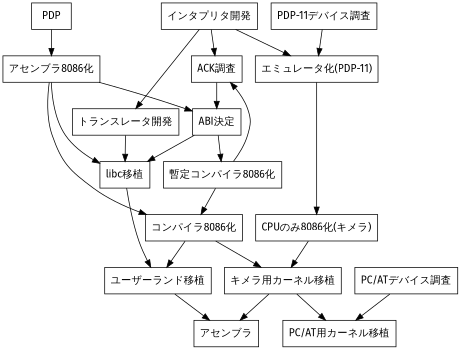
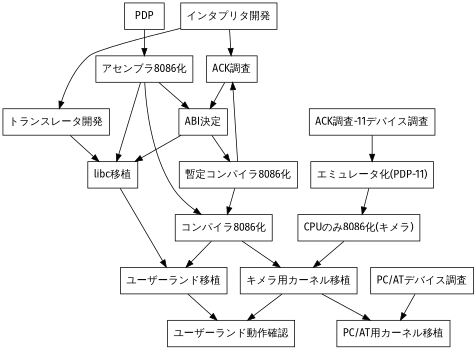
node "PDP-11デバイス調査": label "PDP-11デバイス調査" -> "ACK調査-11デバイス調査"
edge "インタプリタ開発" -> "エミュレータ化(PDP-11)": removed
node "アセンブラ": label "アセンブラ" -> "ユーザーランド動作確認"
